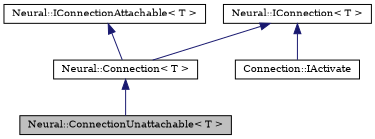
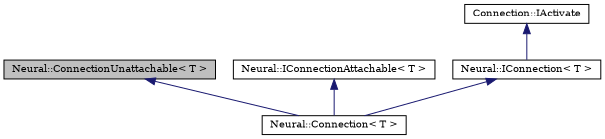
edge "Connection::IActivate" -> "Neural::IConnection< T >": reversed
edge "Neural::ConnectionUnattachable< T >" -> "Neural::Connection< T >": reversed
